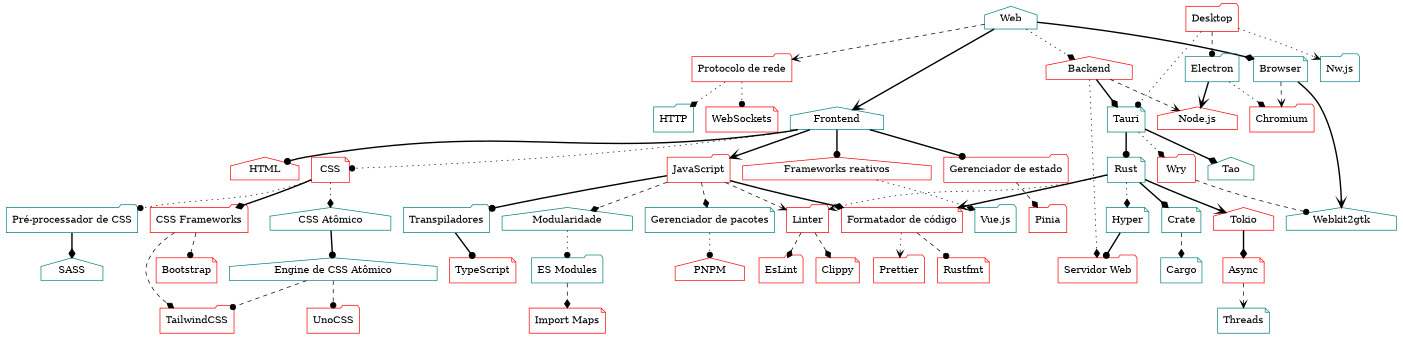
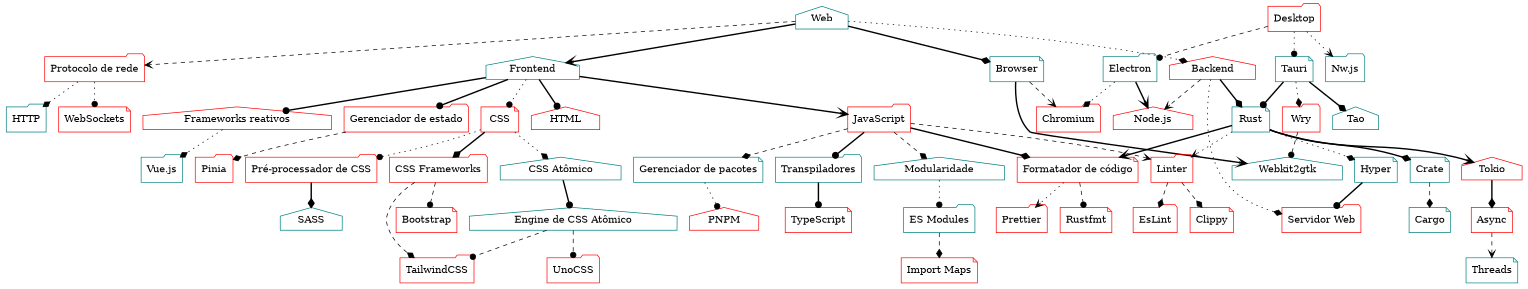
edge "Backend" -> "Tauri": now "Backend" -> "Rust"
node "Pré-processador de CSS": color teal -> red
